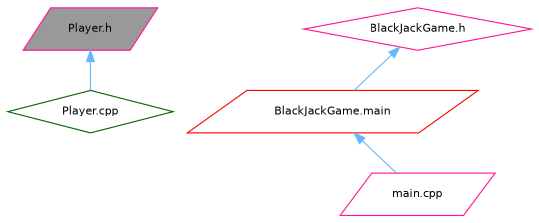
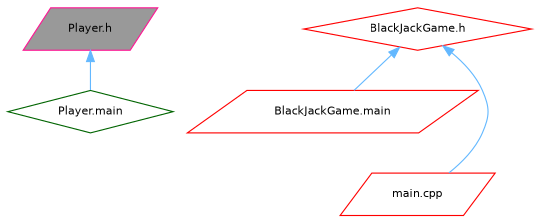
node "BlackJackGame.h": color deeppink -> red
node "Player.cpp": label "Player.cpp" -> "Player.main"
edge "main.cpp" -> "BlackJackGame.main": now "main.cpp" -> "BlackJackGame.h"
node "main.cpp": color deeppink -> red
